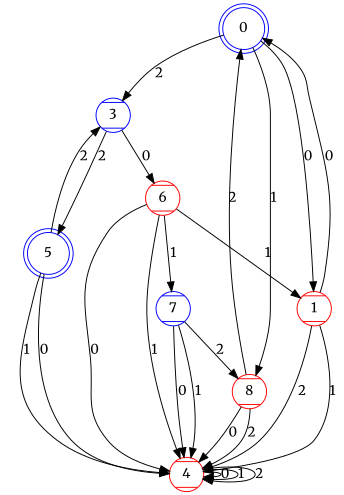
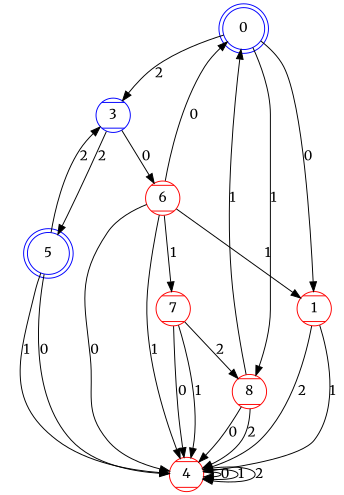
edge "1" -> "0": now "6" -> "0"
edge "8" -> "0": label "2" -> "1"
node "7": color blue -> red
